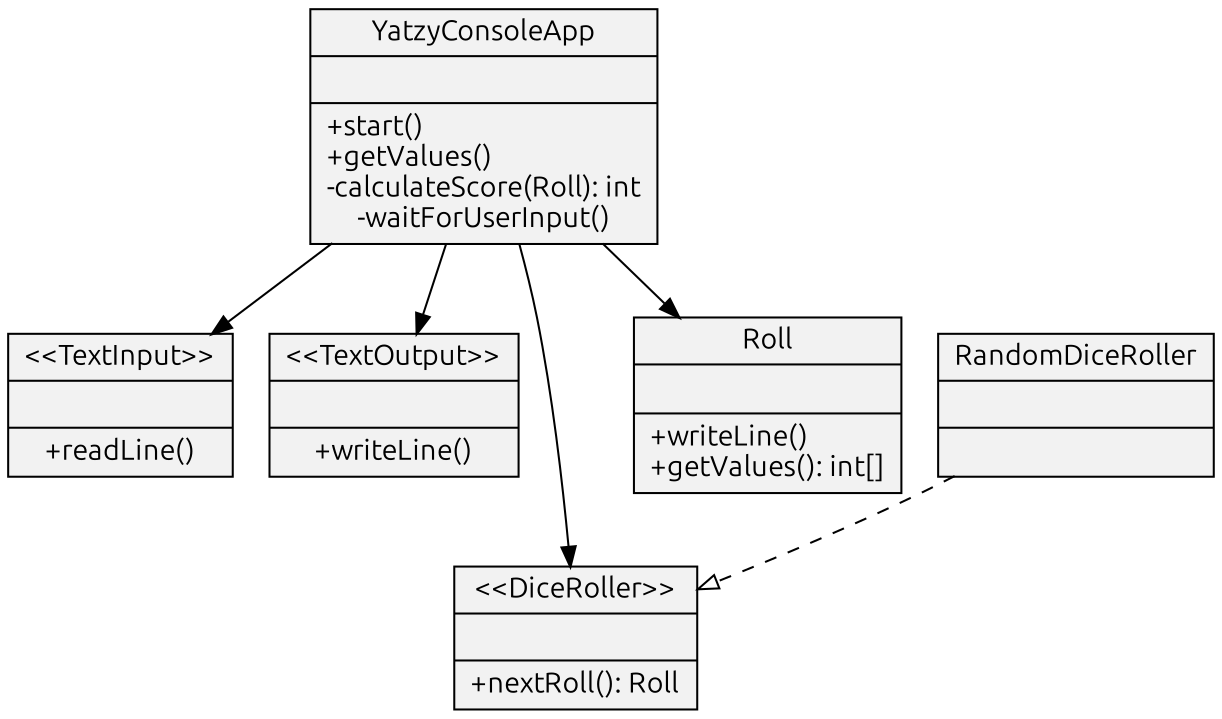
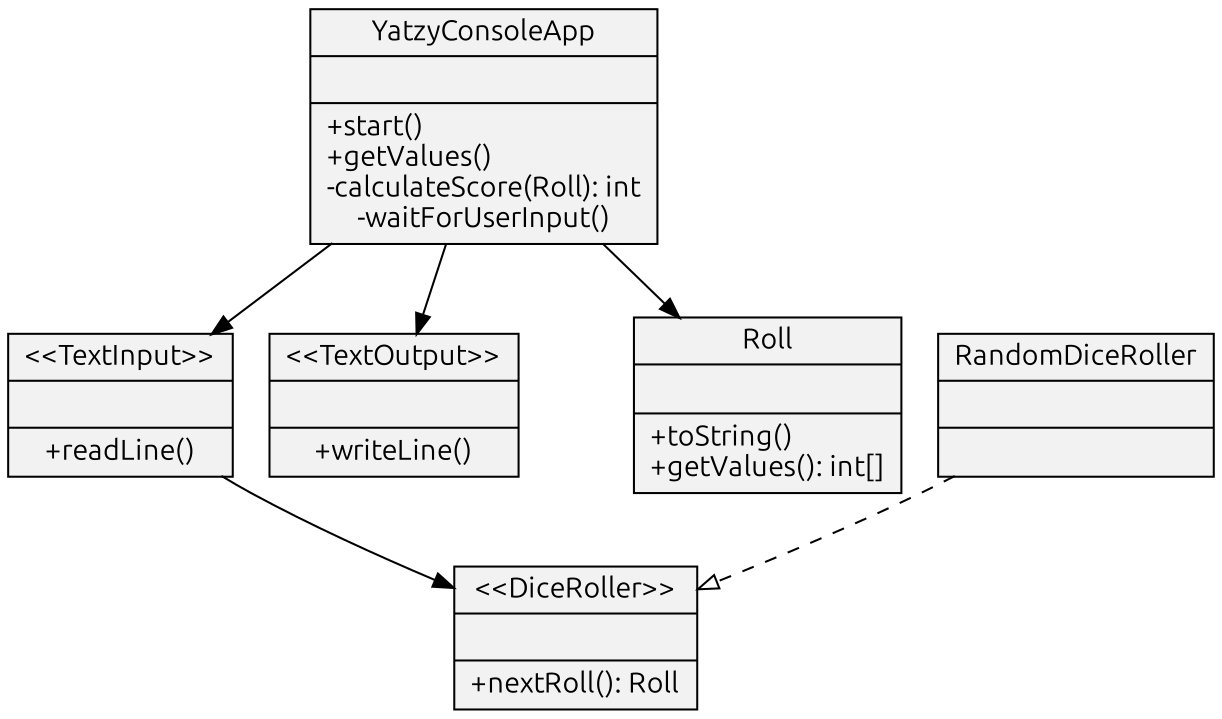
edge "YatzyConsoleApp" -> "+nextRoll(): Roll": now "+readLine()" -> "+nextRoll(): Roll"
node "Roll": text "+writeLine()" -> "+toString()"
